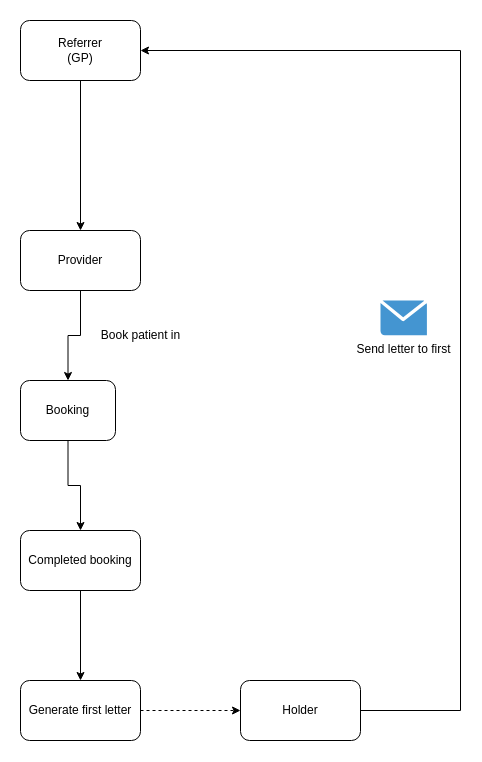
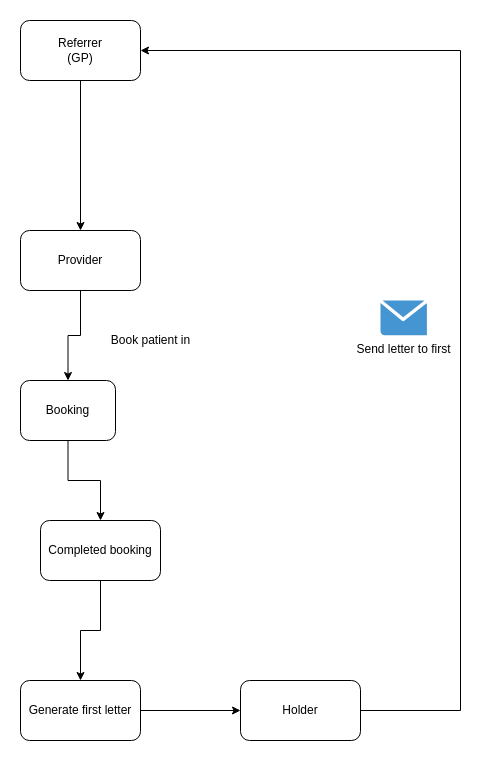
node "Book patient in": moved (141, 336) -> (151, 341)
node "Completed booking": moved (81, 561) -> (101, 551)
edge "Generate first letter" -> "Holder": style dashed -> solid
